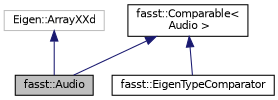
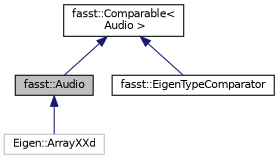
edge "fasst::Audio" -> "Eigen::ArrayXXd": reversed
